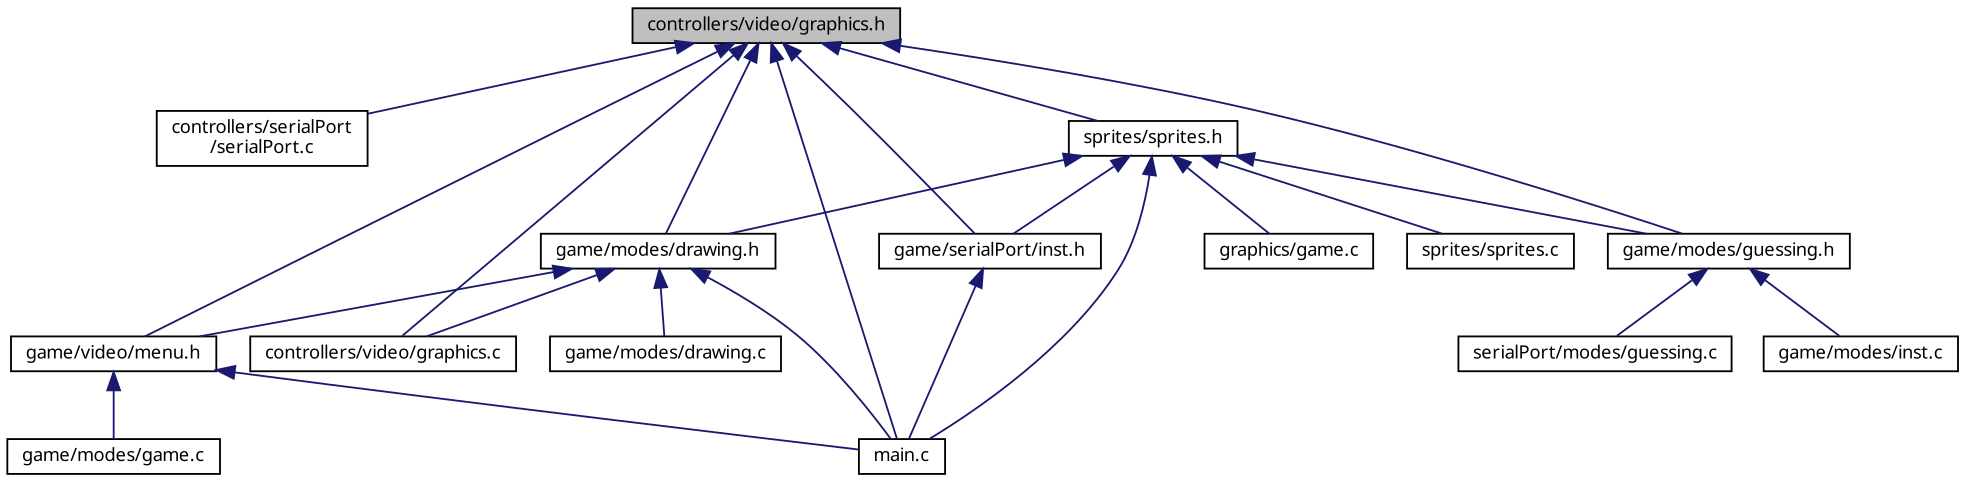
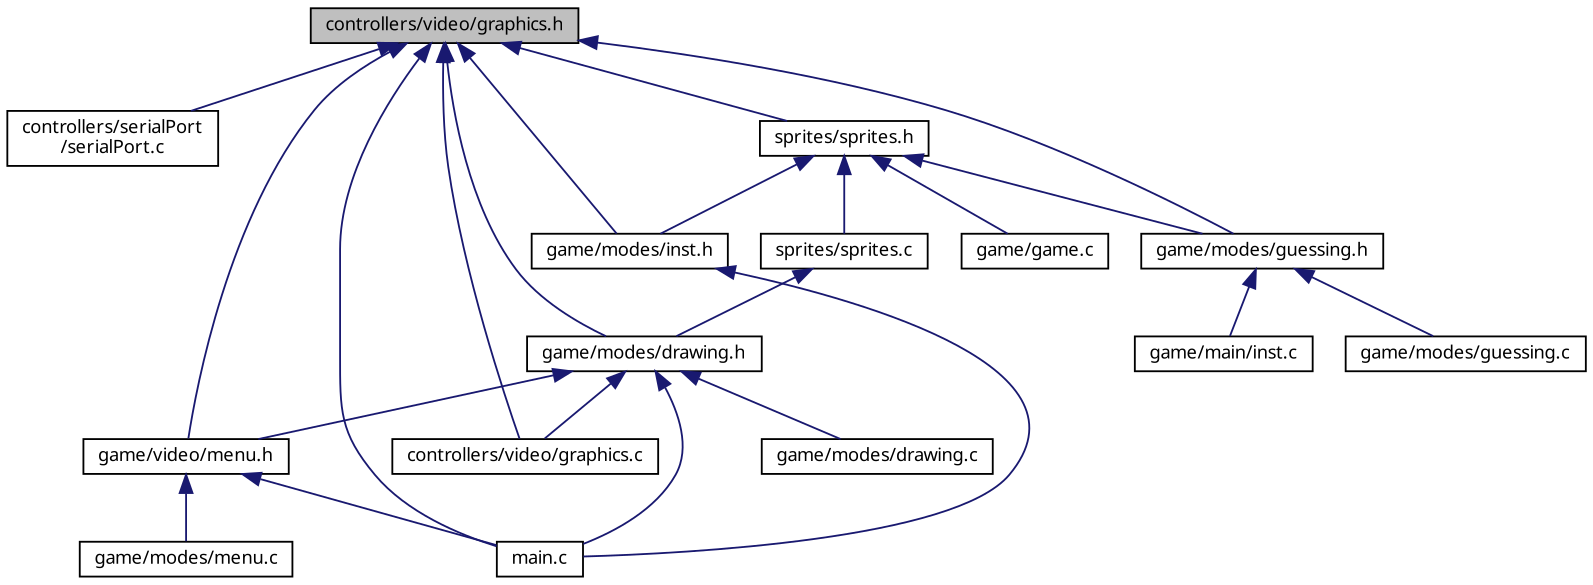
edge "game/modes/drawing.h" -> "sprites/sprites.h": now "game/modes/drawing.h" -> "sprites/sprites.c"
node "game/serialPort/inst.h": label "game/serialPort/inst.h" -> "game/modes/inst.h"
node "graphics/game.c": label "graphics/game.c" -> "game/game.c"
edge "main.c" -> "sprites/sprites.h": removed
node "serialPort/modes/guessing.c": label "serialPort/modes/guessing.c" -> "game/modes/guessing.c"
node "game/modes/inst.c": label "game/modes/inst.c" -> "game/main/inst.c"
node "game/modes/game.c": label "game/modes/game.c" -> "game/modes/menu.c"
